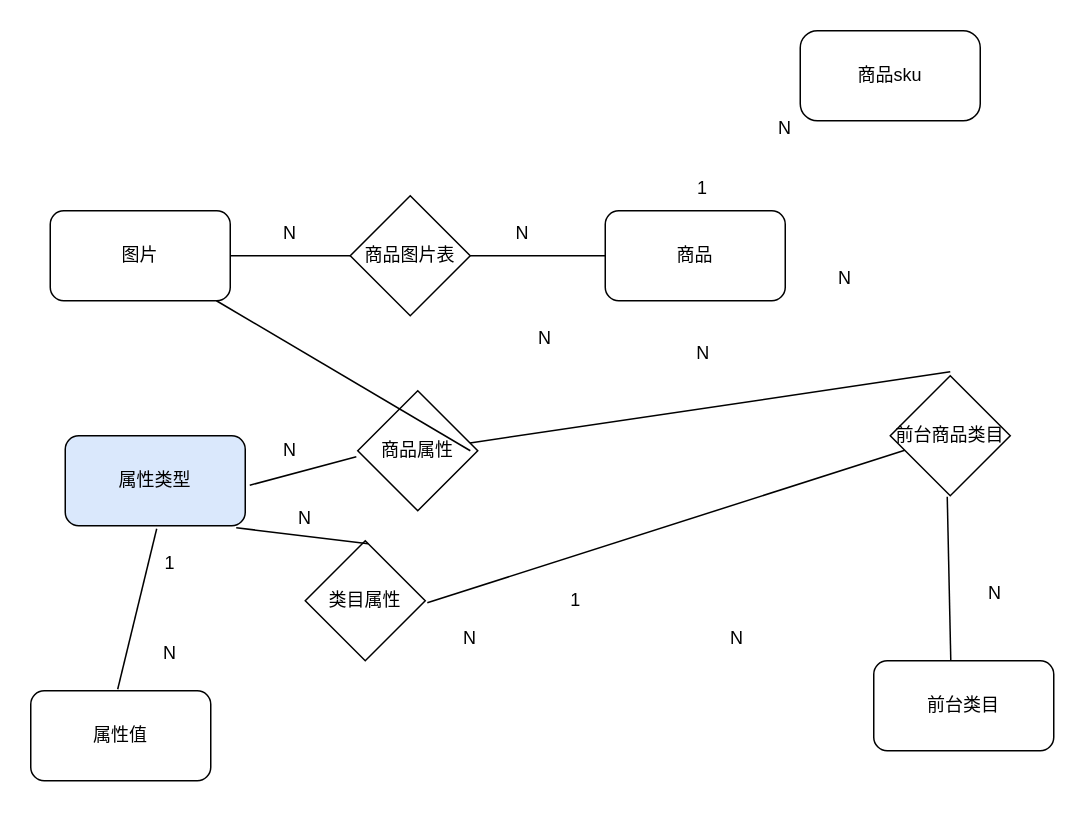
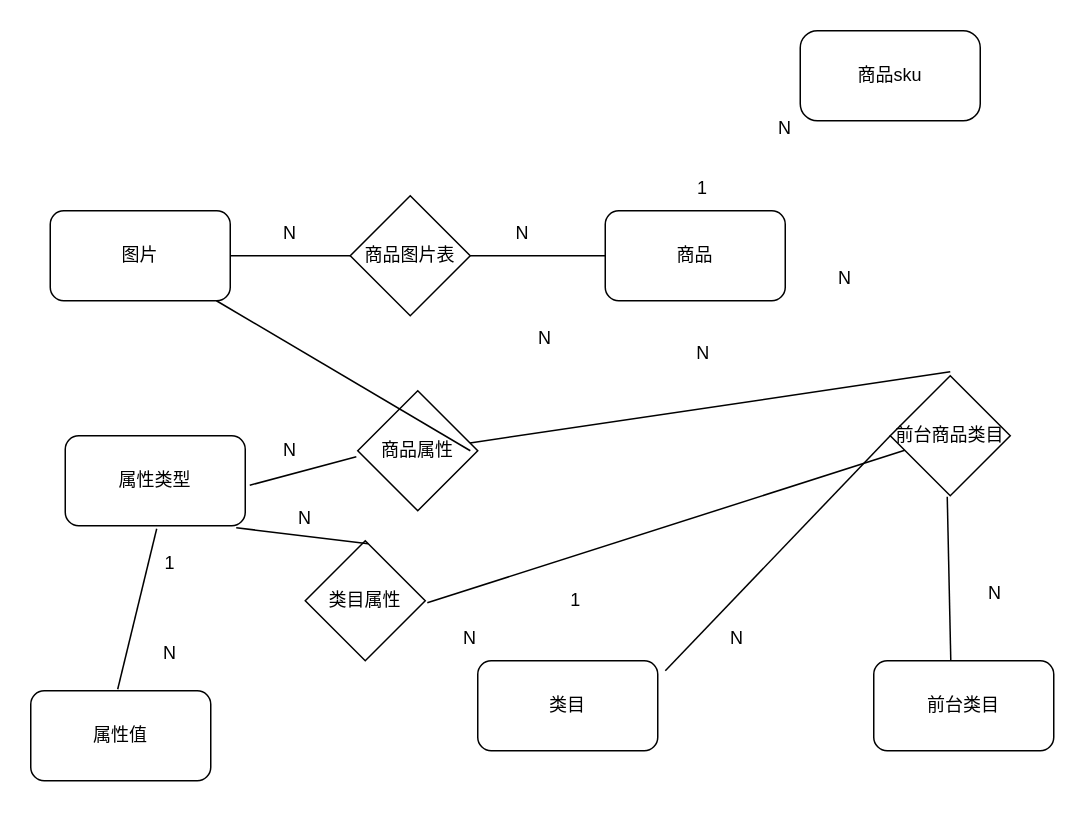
node "属性类型": fillcolor #dae8fc -> #ffffff
edge "前台商品类目" -- "类目": added
node "类目": added
